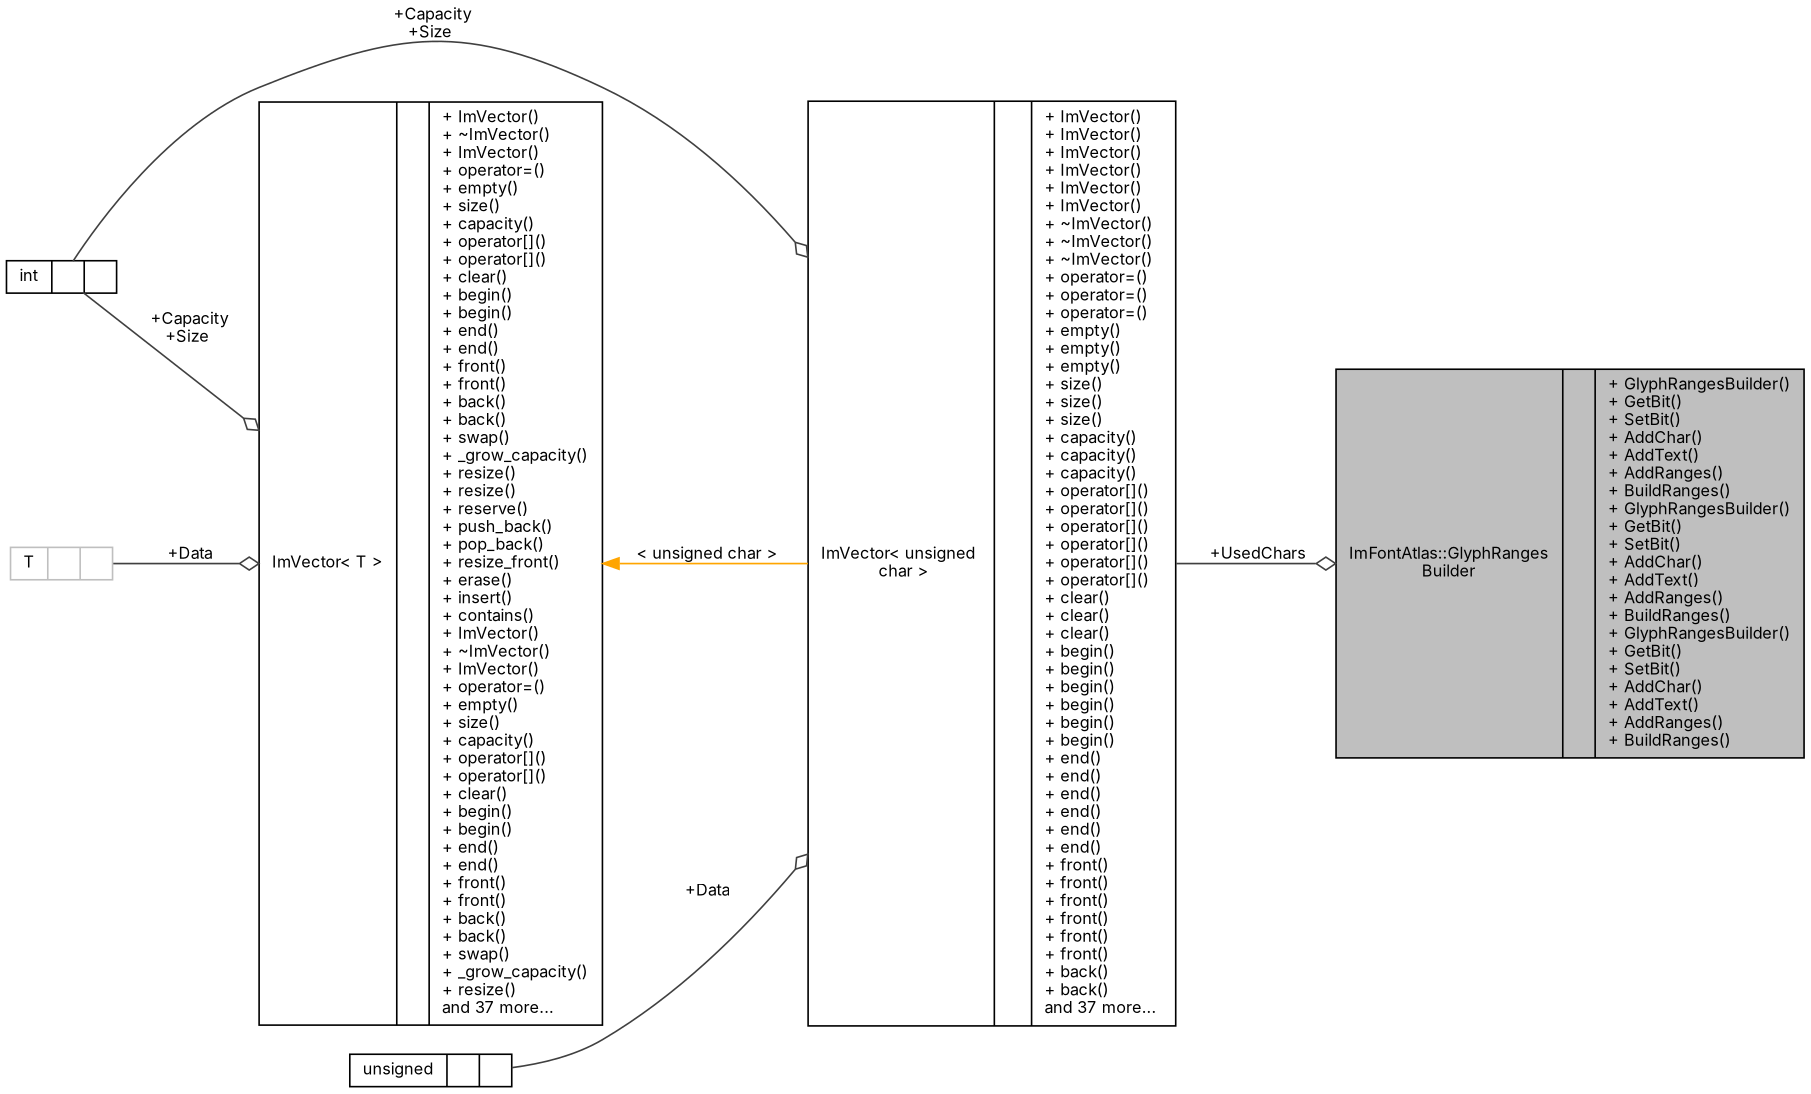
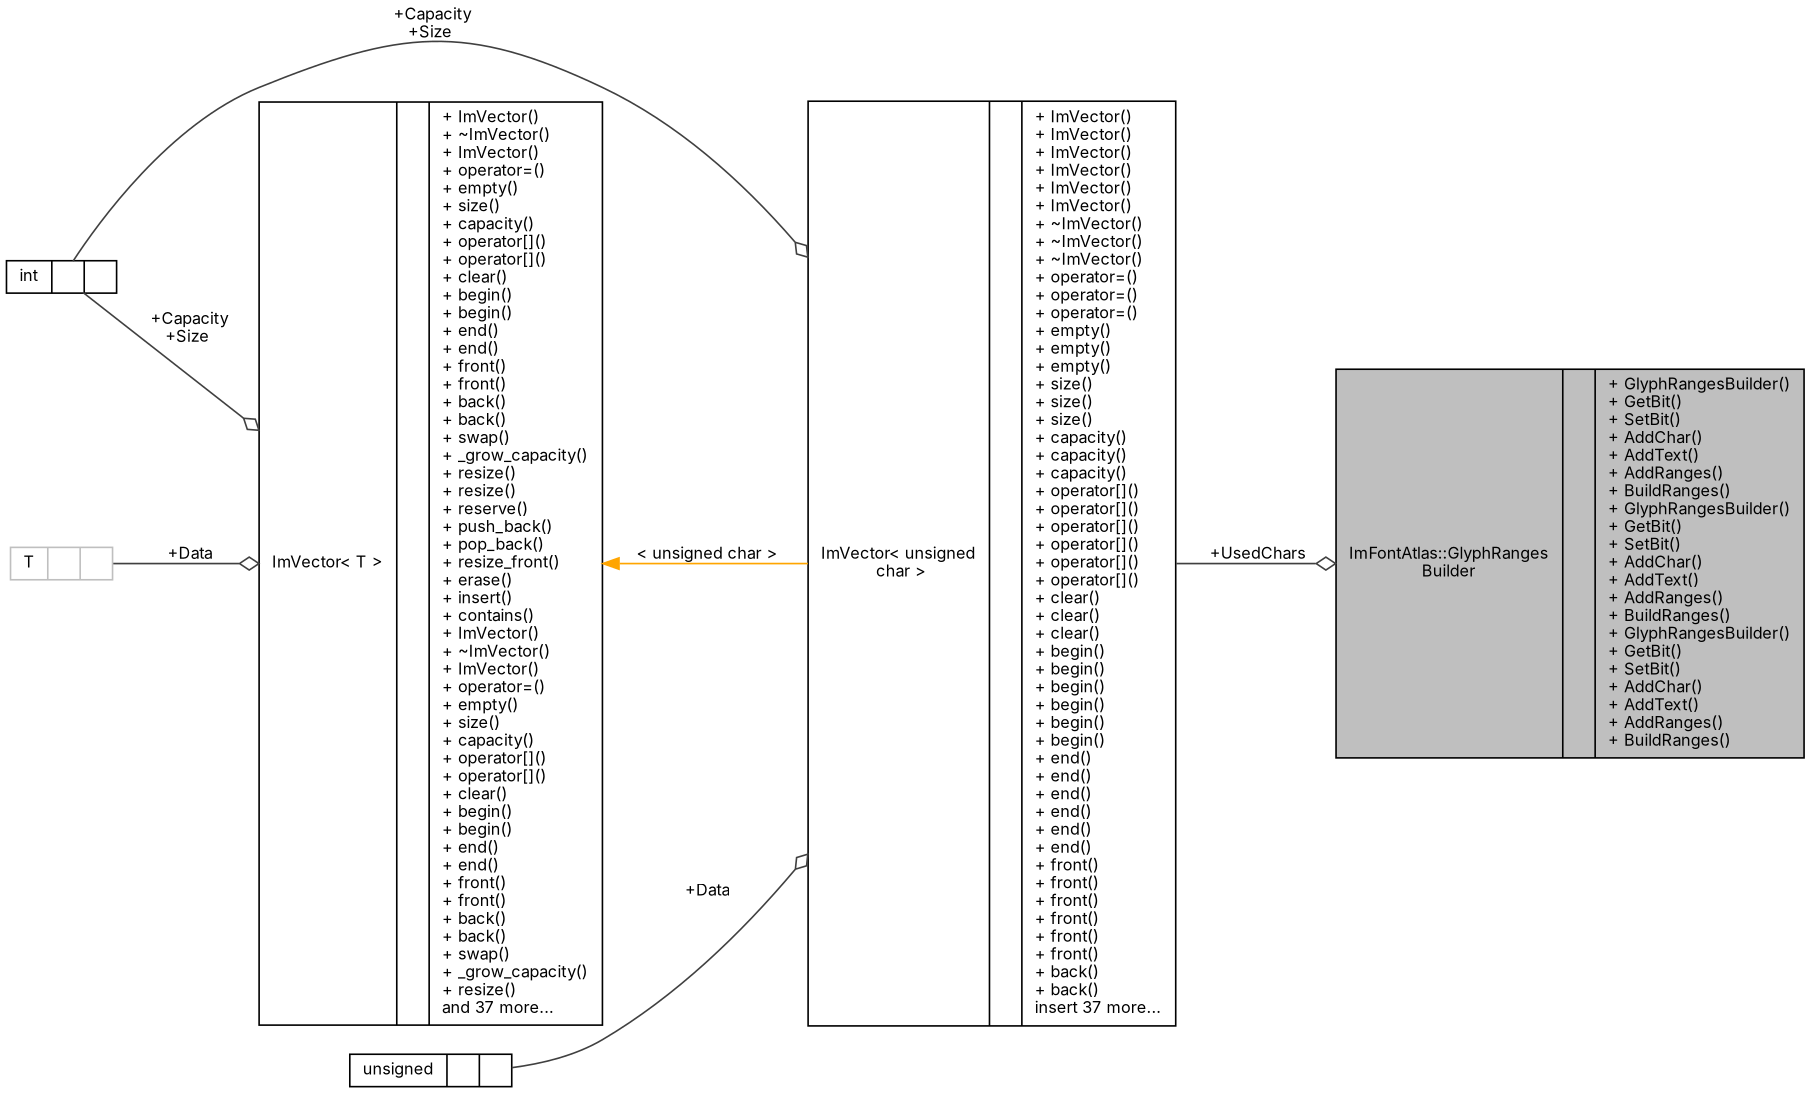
node "ImVector< unsigned": text "and 37 more..." -> "insert 37 more..."
